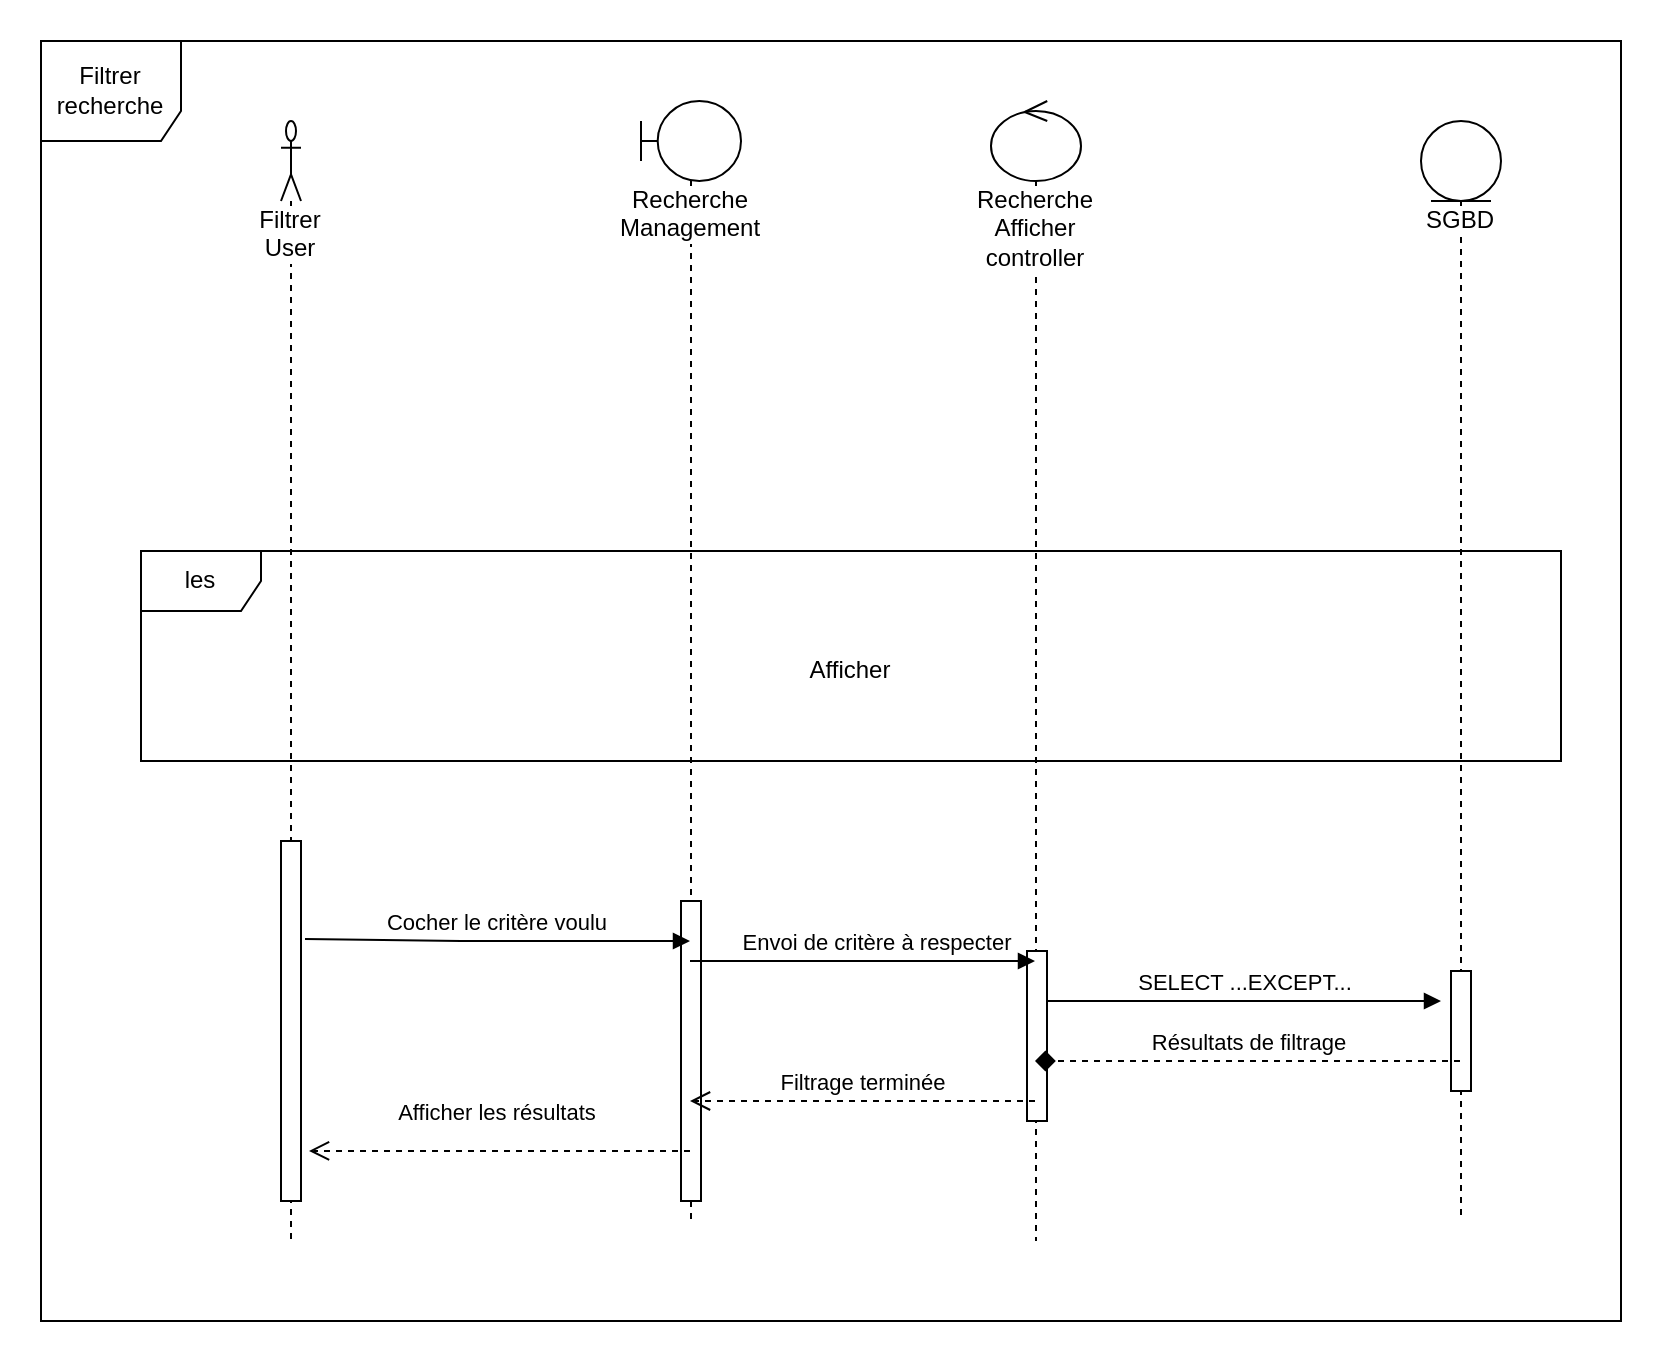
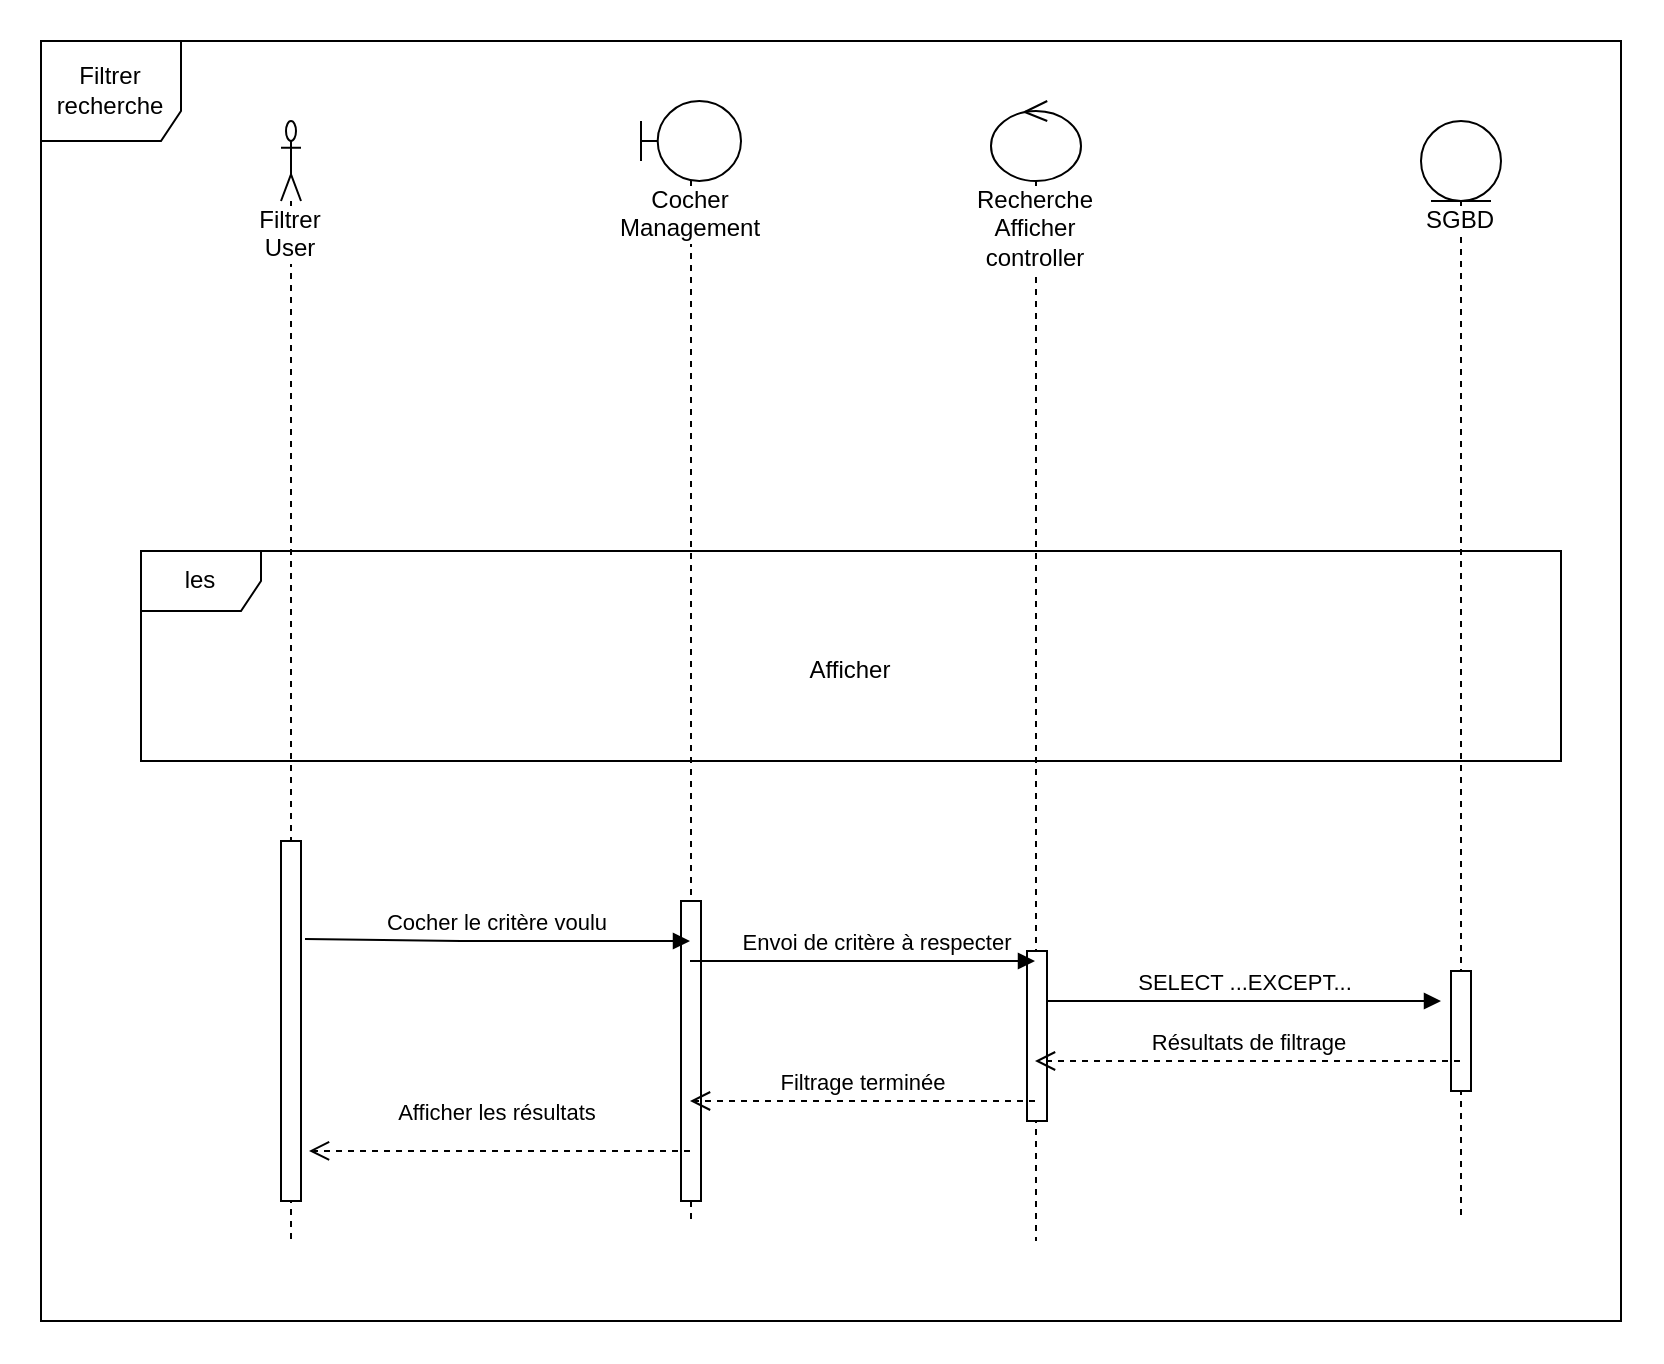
node "Recherche Management": label "Recherche Management" -> "Cocher Management"
edge "SGBD" -> "Recherche Afficher controller": arrowhead diamond -> open
